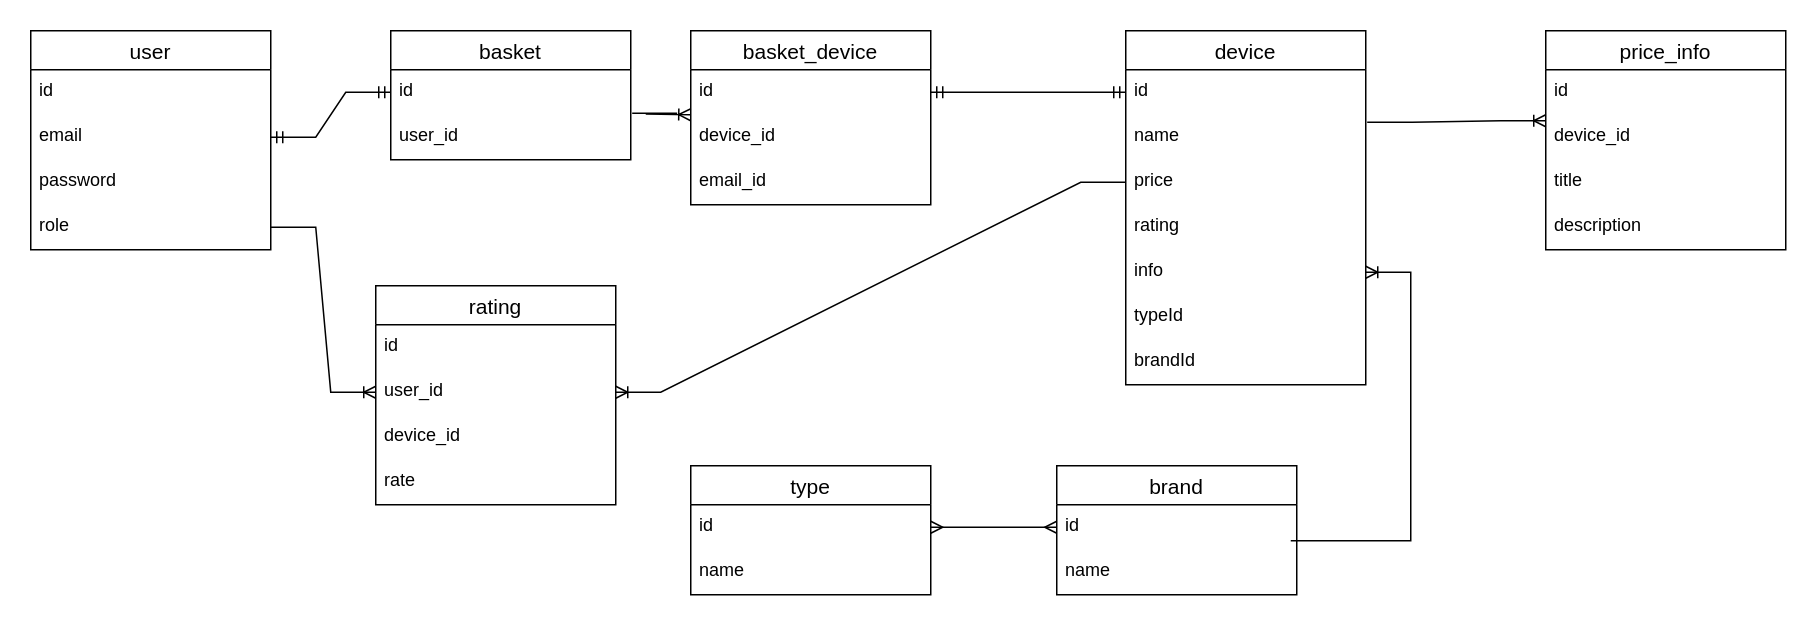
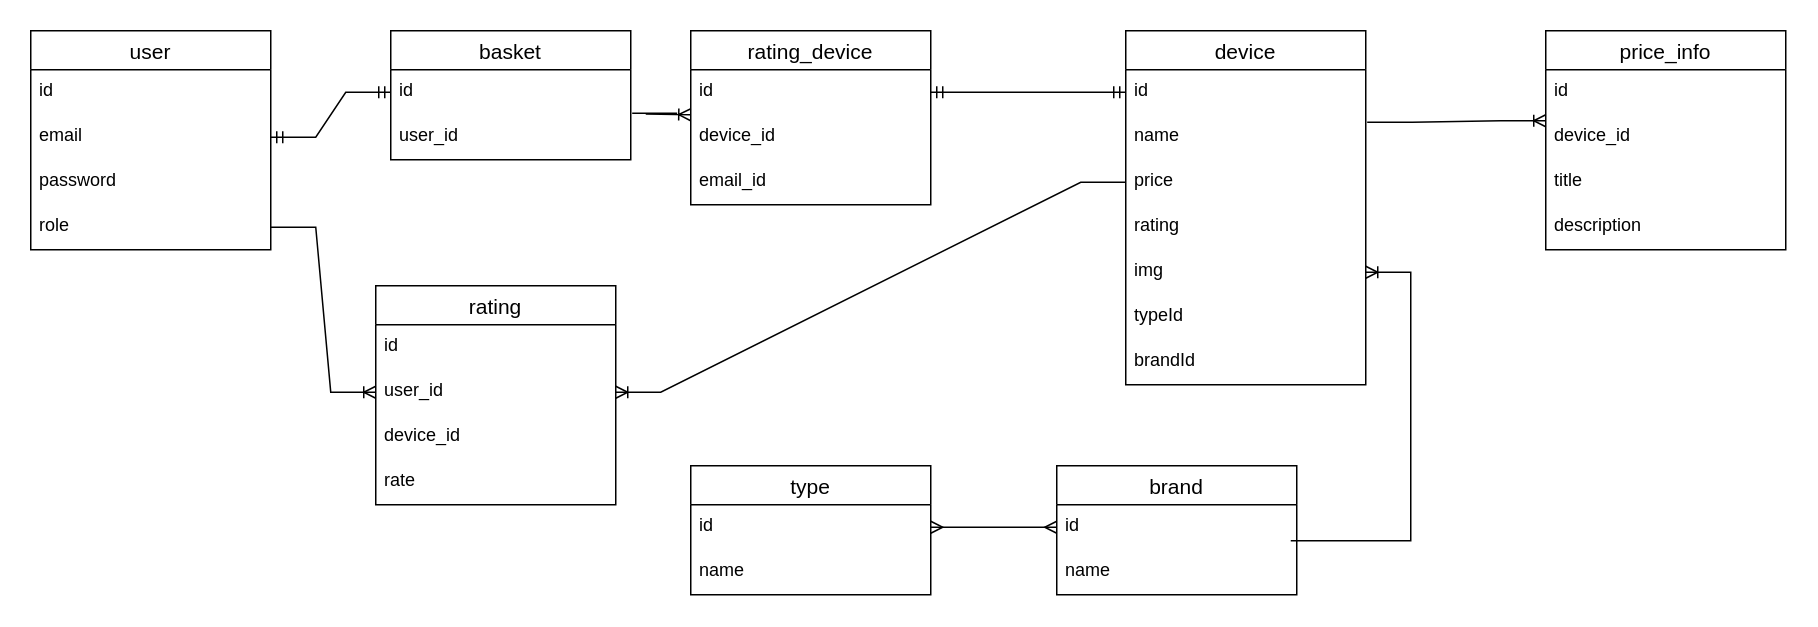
node "basket_device": label "basket_device" -> "rating_device"
node "info": label "info" -> "img"
